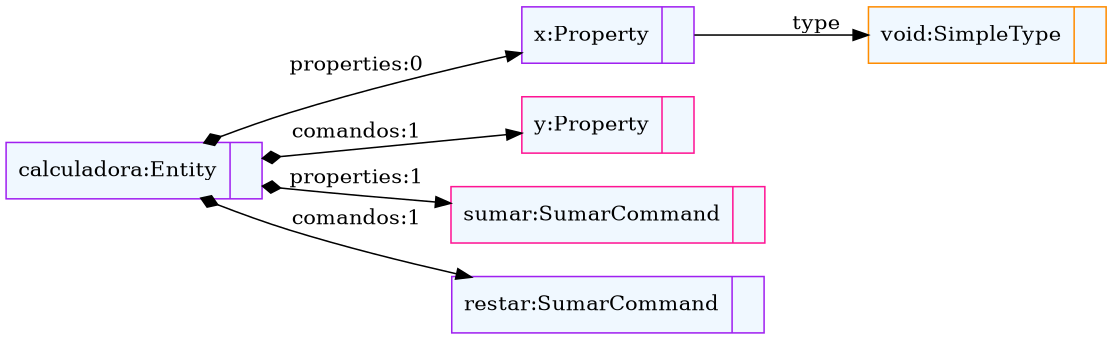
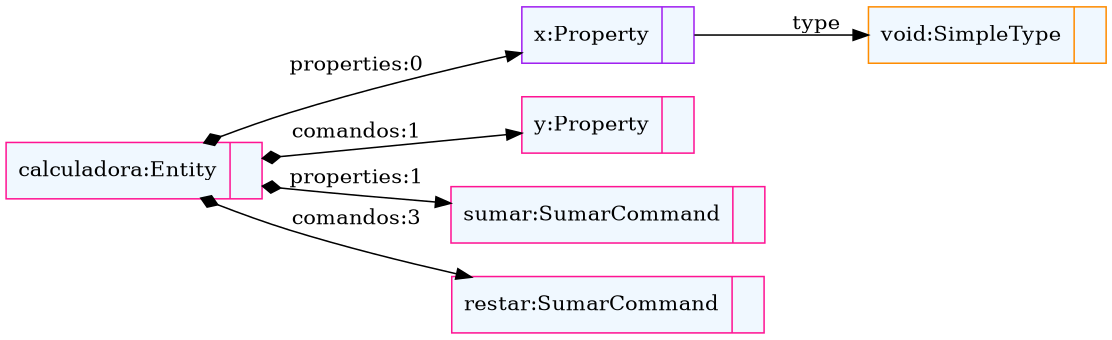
node "calculadora:Entity": color purple -> deeppink
edge "calculadora:Entity" -- "restar:SumarCommand": label "comandos:1" -> "comandos:3"
node "restar:SumarCommand": color purple -> deeppink
